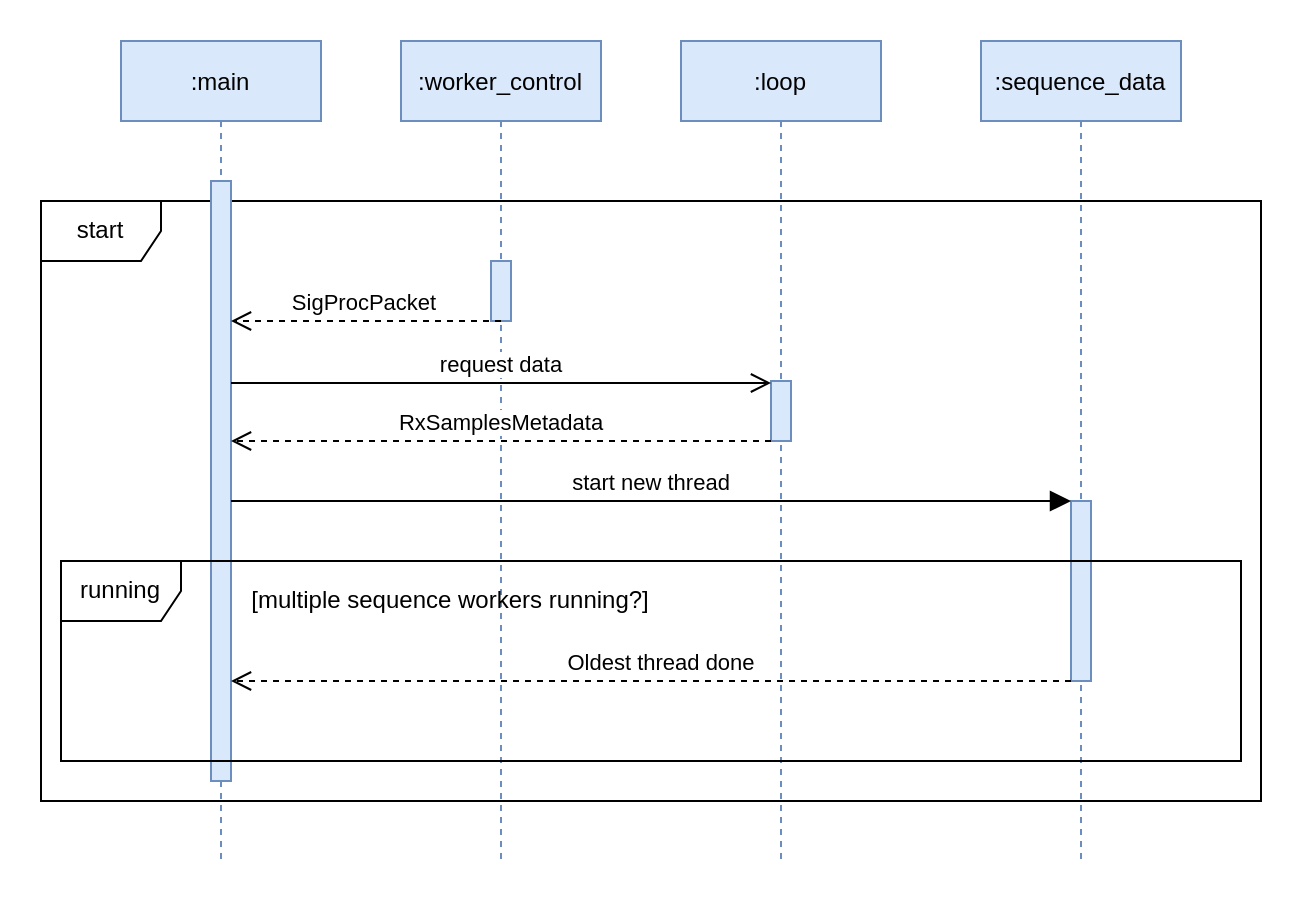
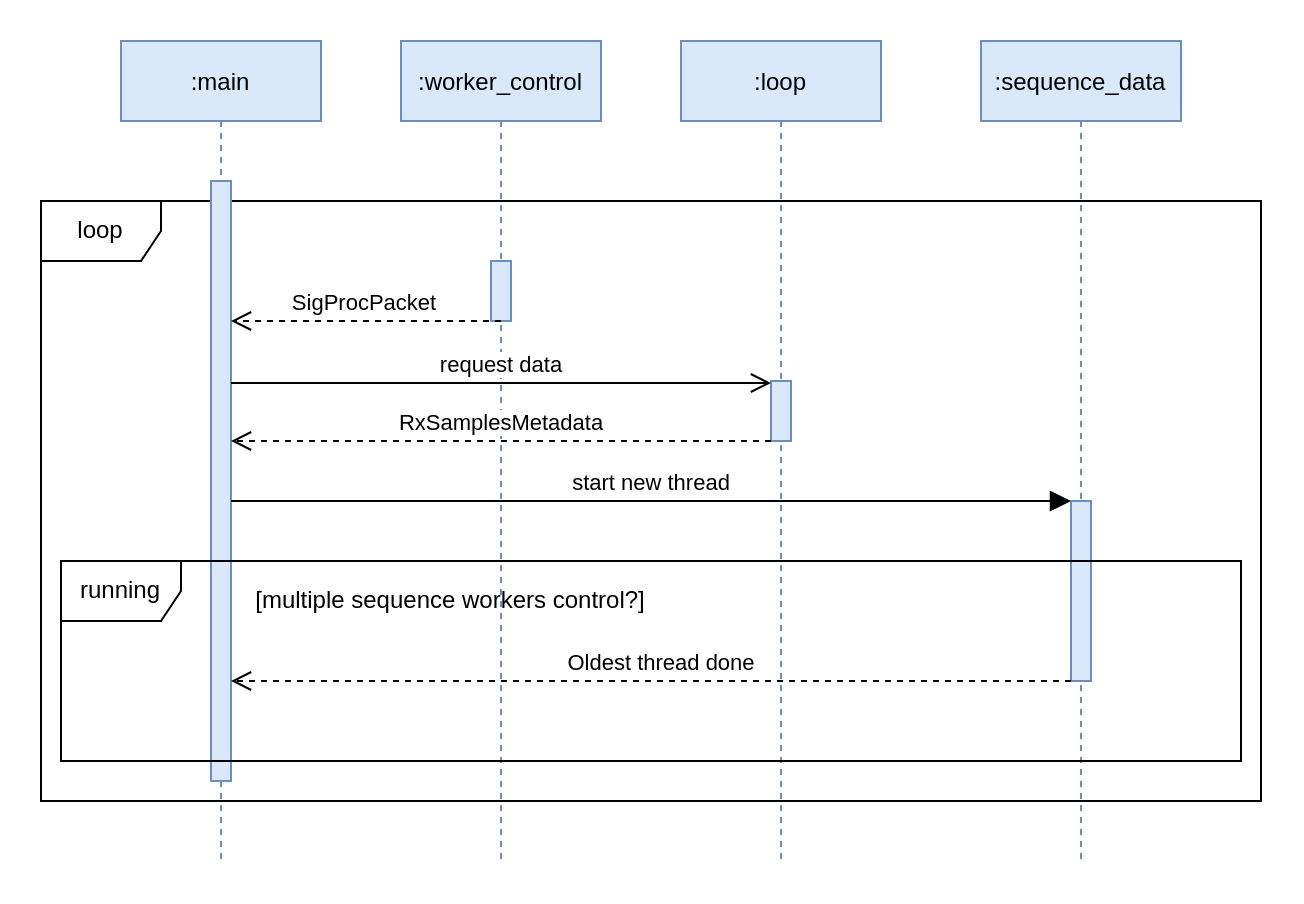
node "start": label "start" -> "loop"
node "[multiple sequence workers running?]": label "[multiple sequence workers running?]" -> "[multiple sequence workers control?]"
